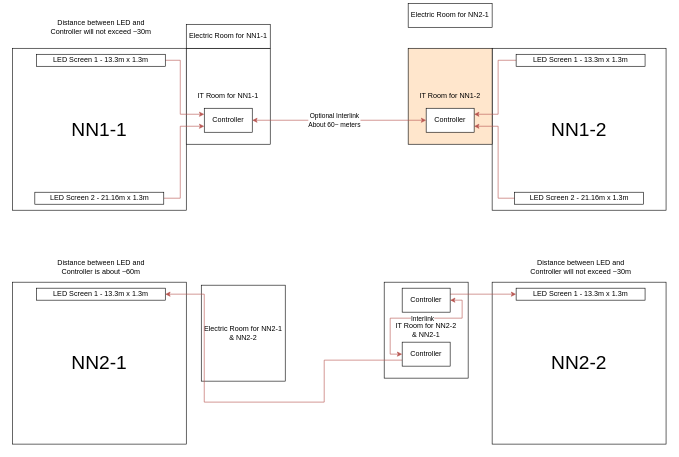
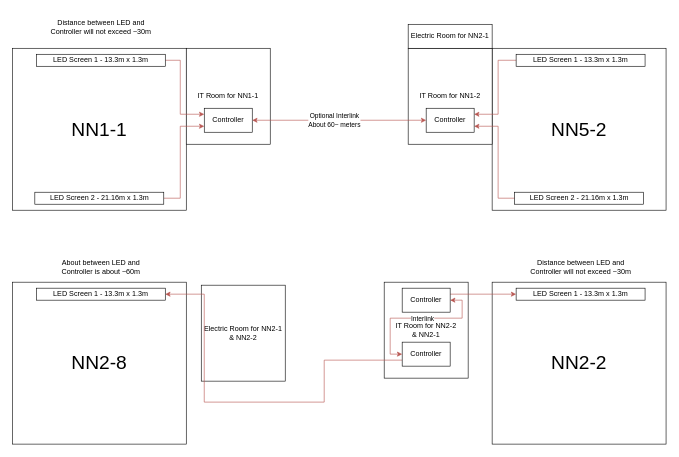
node "Electric Room for NN2-1": moved (450, 15) -> (450, 36)
node "Electric Room for NN1-1": removed
node "IT Room for NN1-2": fillcolor #ffe6cc -> #ffffff
node "NN1-2": label "NN1-2" -> "NN5-2"
node "Distance between LED and Controller is about ~60m": label "Distance between LED and Controller is about ~60m" -> "About between LED and Controller is about ~60m"
node "NN2-1": label "NN2-1" -> "NN2-8"
